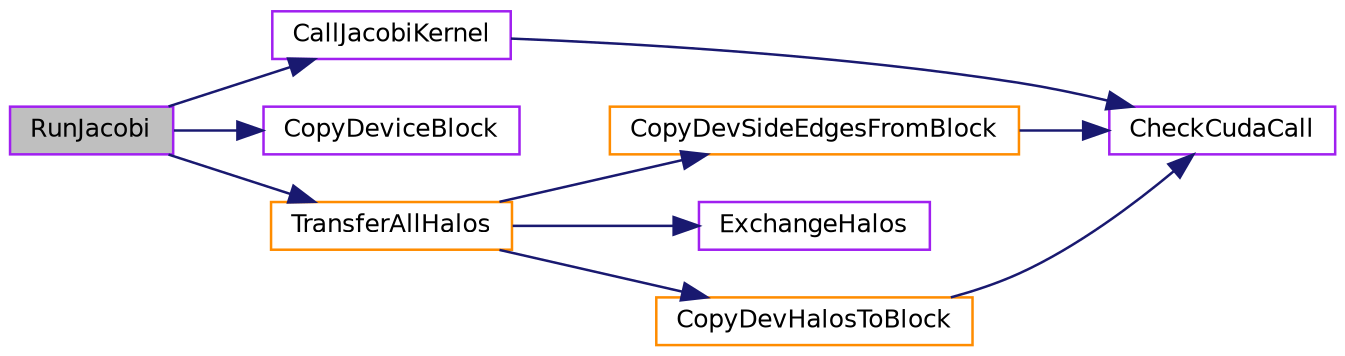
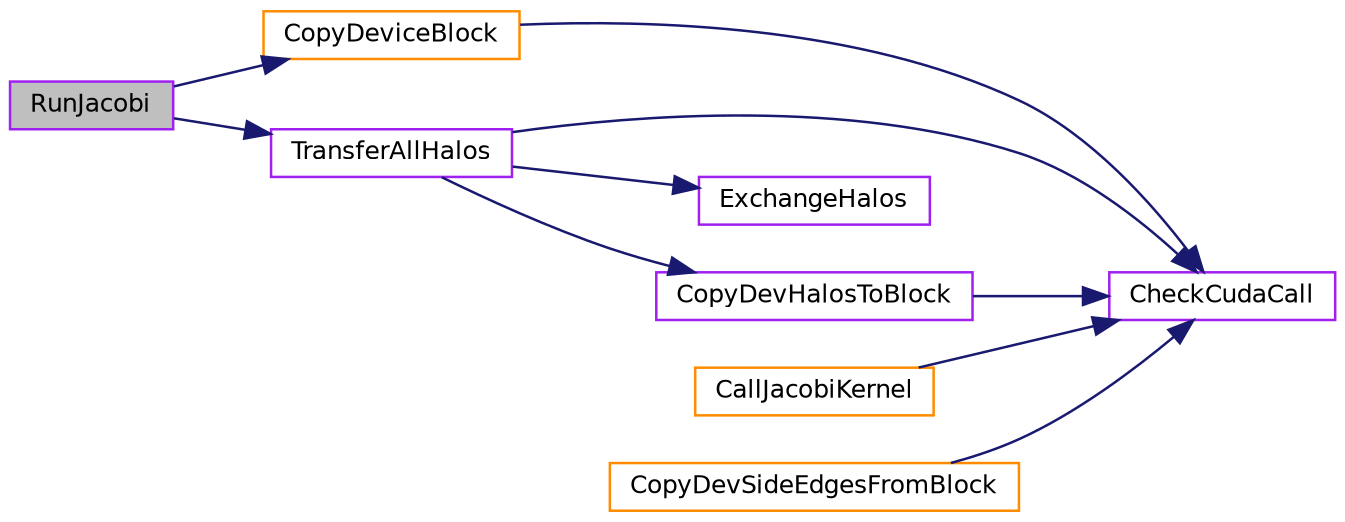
node "CallJacobiKernel": color purple -> darkorange
edge "CopyDeviceBlock" -> "CheckCudaCall": added
edge "RunJacobi" -> "CallJacobiKernel": removed
node "CopyDeviceBlock": color purple -> darkorange
edge "TransferAllHalos" -> "CopyDevSideEdgesFromBlock": now "TransferAllHalos" -> "CheckCudaCall"
node "TransferAllHalos": color darkorange -> purple
node "CopyDevHalosToBlock": color darkorange -> purple
